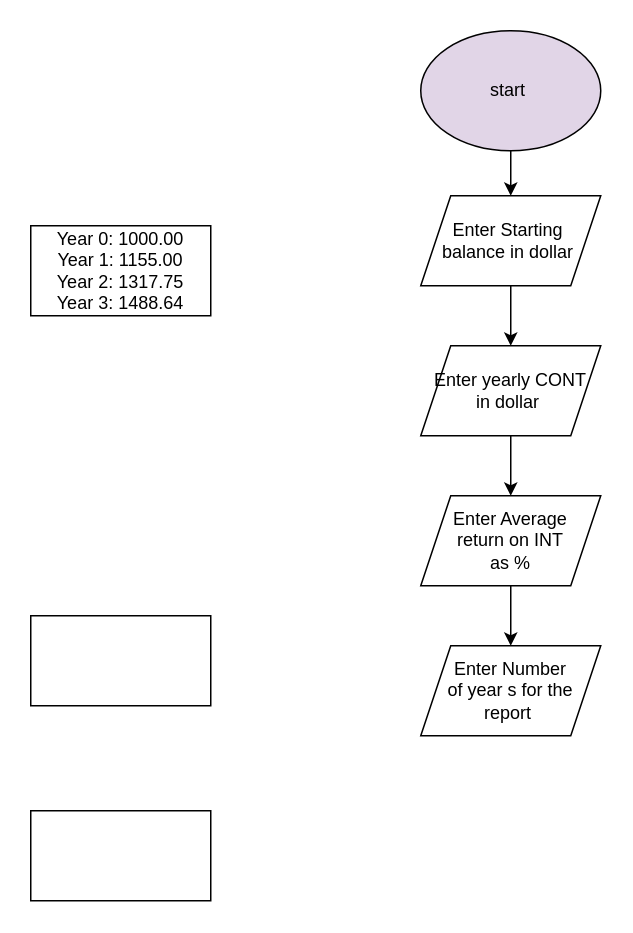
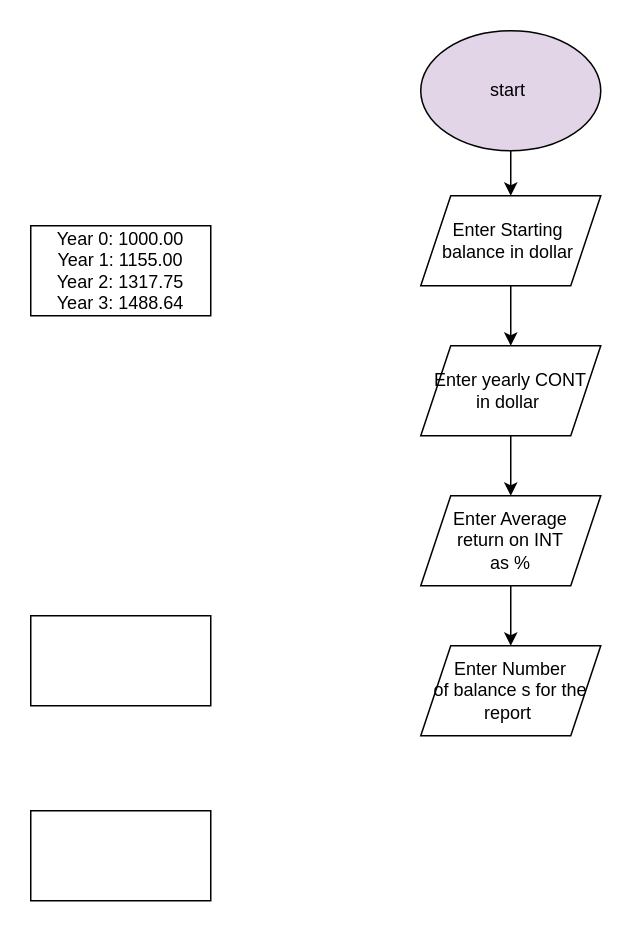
node "Enter Number of year s for the report": label "Enter Number of year s for the report" -> "Enter Number of balance s for the report"
